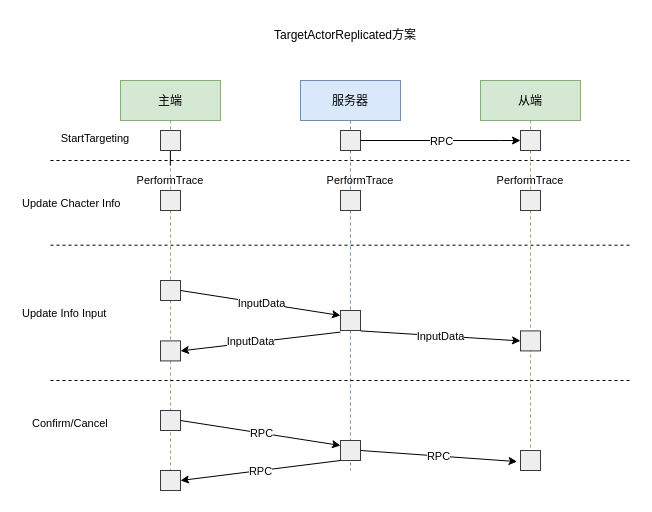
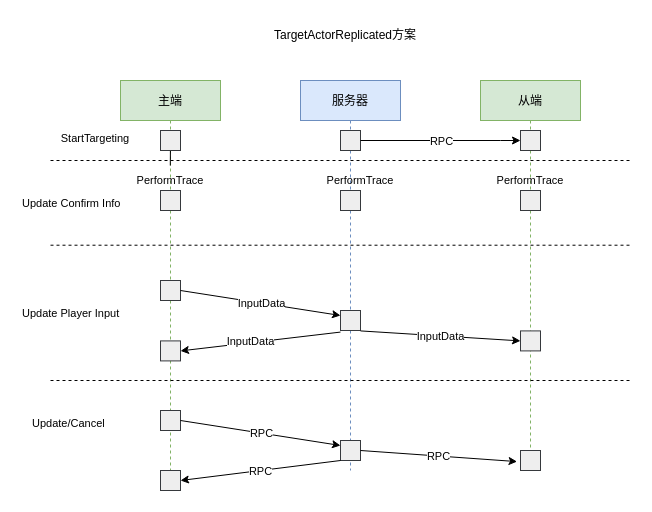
node "Update Chacter Info": label "Update Chacter Info" -> "Update Confirm Info"
node "Update Info Input": label "Update Info Input" -> "Update Player Input"
node "Confirm/Cancel": label "Confirm/Cancel" -> "Update/Cancel"
